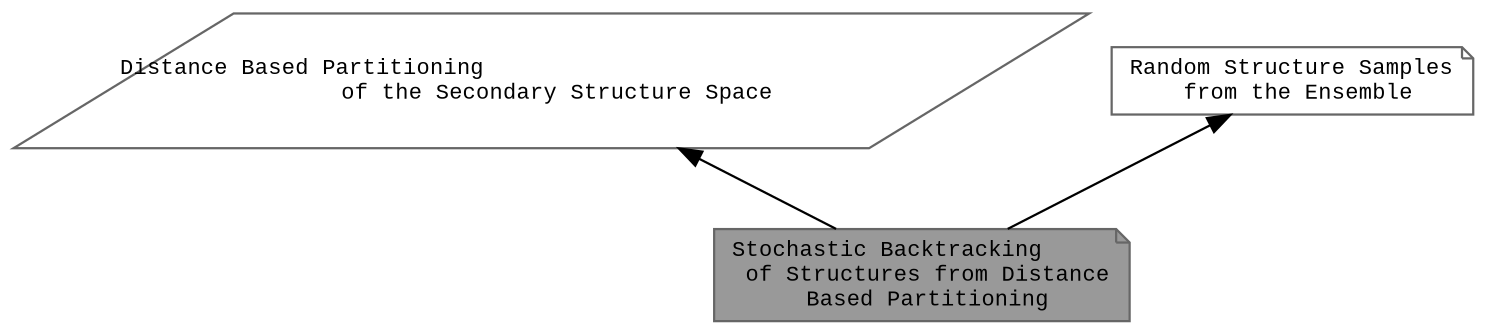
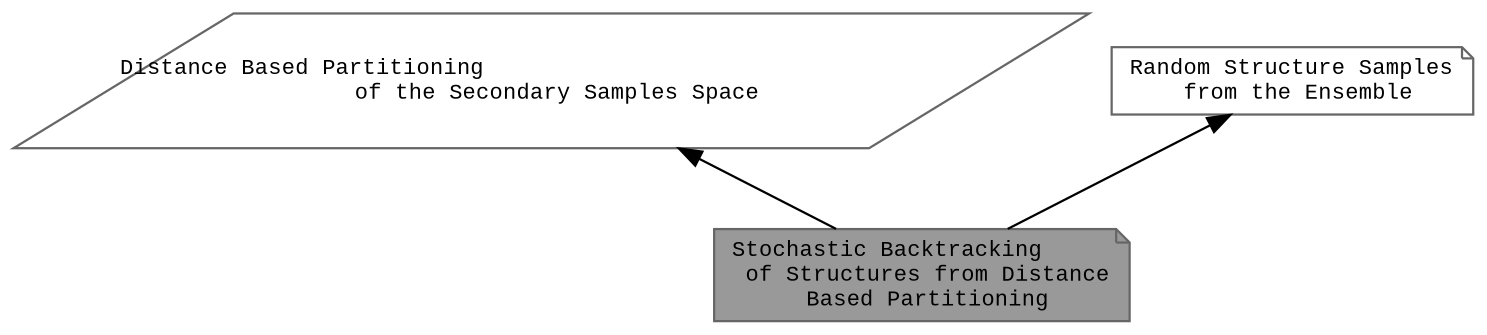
node "Distance Based Partitioning of the Secondary Structure Space": label "Distance Based Partitioning of the Secondary Structure Space" -> "Distance Based Partitioning of the Secondary Samples Space"
